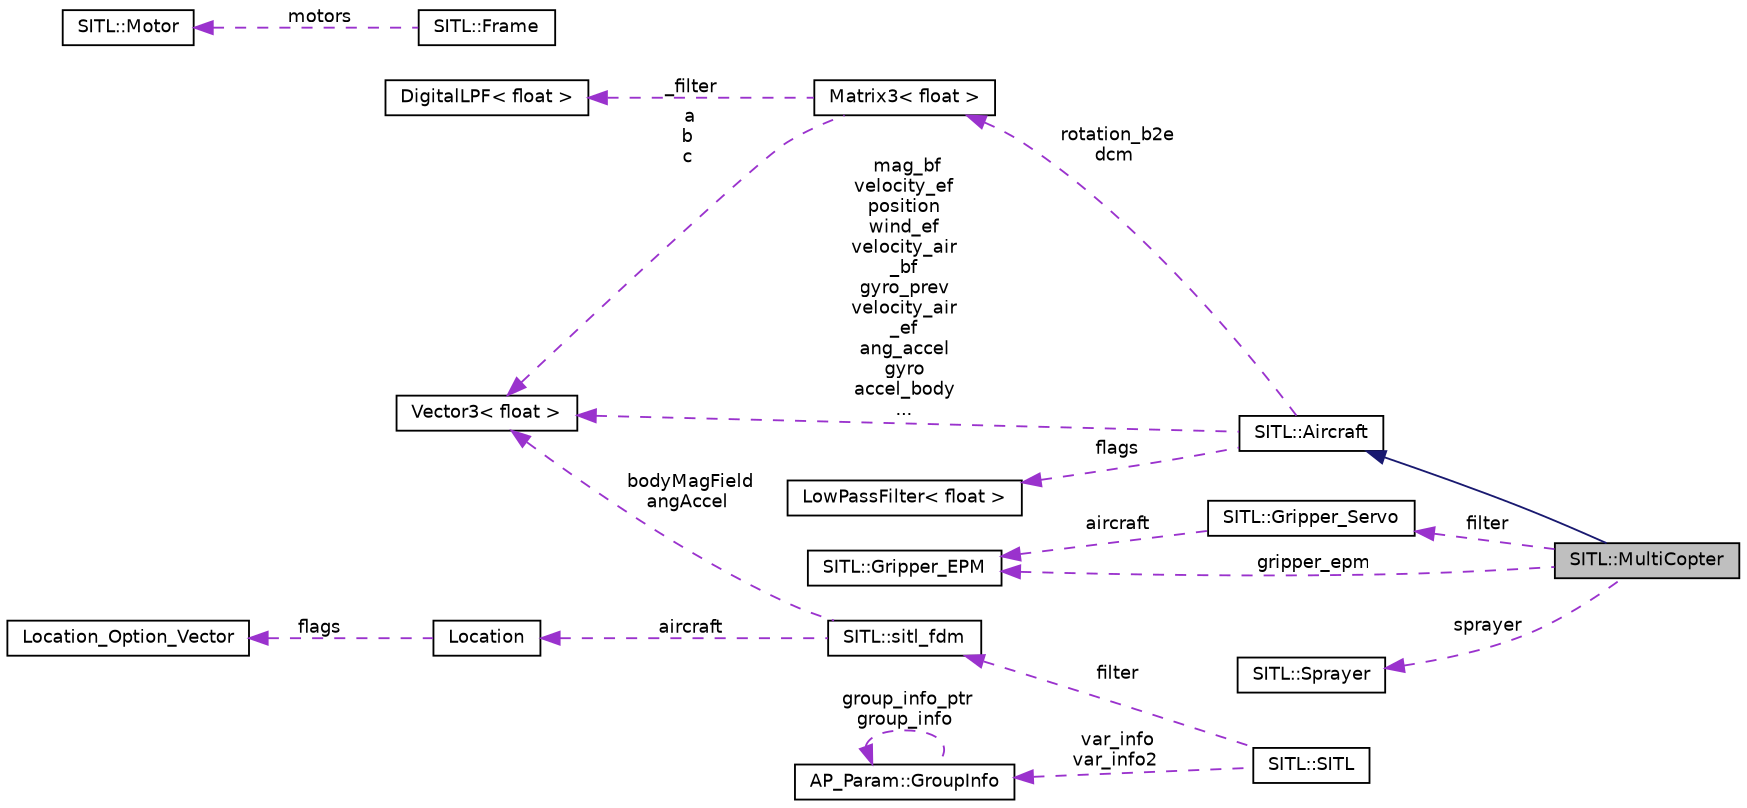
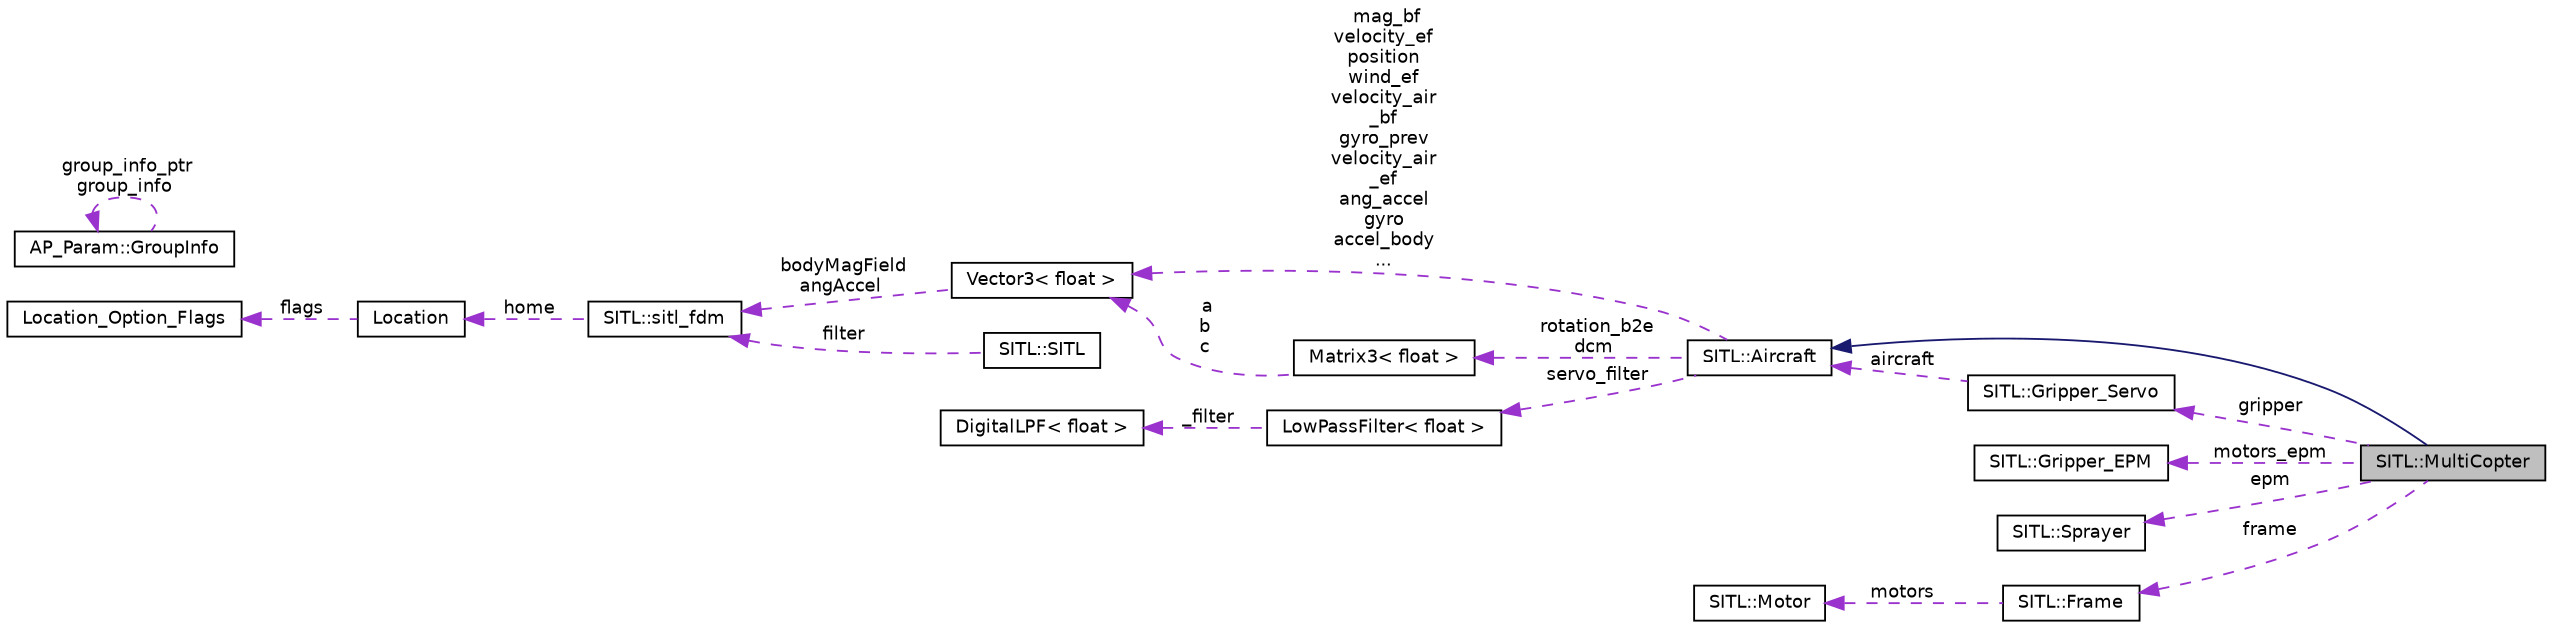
edge "Matrix3< float >" -> "DigitalLPF< float >": now "LowPassFilter< float >" -> "DigitalLPF< float >"
edge "SITL::Aircraft" -> "LowPassFilter< float >": label " flags" -> " servo_filter"
edge "SITL::MultiCopter" -> "SITL::Gripper_Servo": label " filter" -> " gripper"
edge "SITL::sitl_fdm" -> "Vector3< float >": reversed
edge "SITL::Gripper_Servo" -> "SITL::Gripper_EPM": now "SITL::Gripper_Servo" -> "SITL::Aircraft"
edge "SITL::MultiCopter" -> "SITL::Frame": added, label "frame"
edge "SITL::MultiCopter" -> "SITL::Gripper_EPM": label " gripper_epm" -> " motors_epm"
edge "SITL::MultiCopter" -> "SITL::Sprayer": label " sprayer" -> " epm"
edge "SITL::sitl_fdm" -> "Location": label " aircraft" -> " home"
node "Location_Option_Vector": label "Location_Option_Vector" -> "Location_Option_Flags"
edge "SITL::SITL" -> "AP_Param::GroupInfo": removed, label "var_info var_info2"
